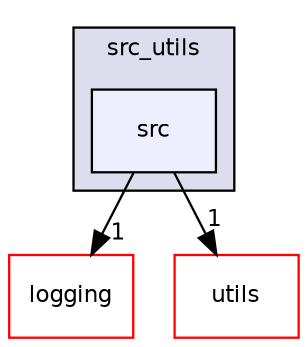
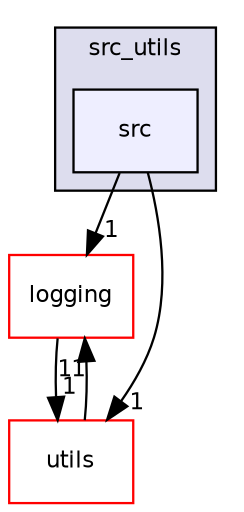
edge "logging" -> "utils": added
edge "utils" -> "logging": added
